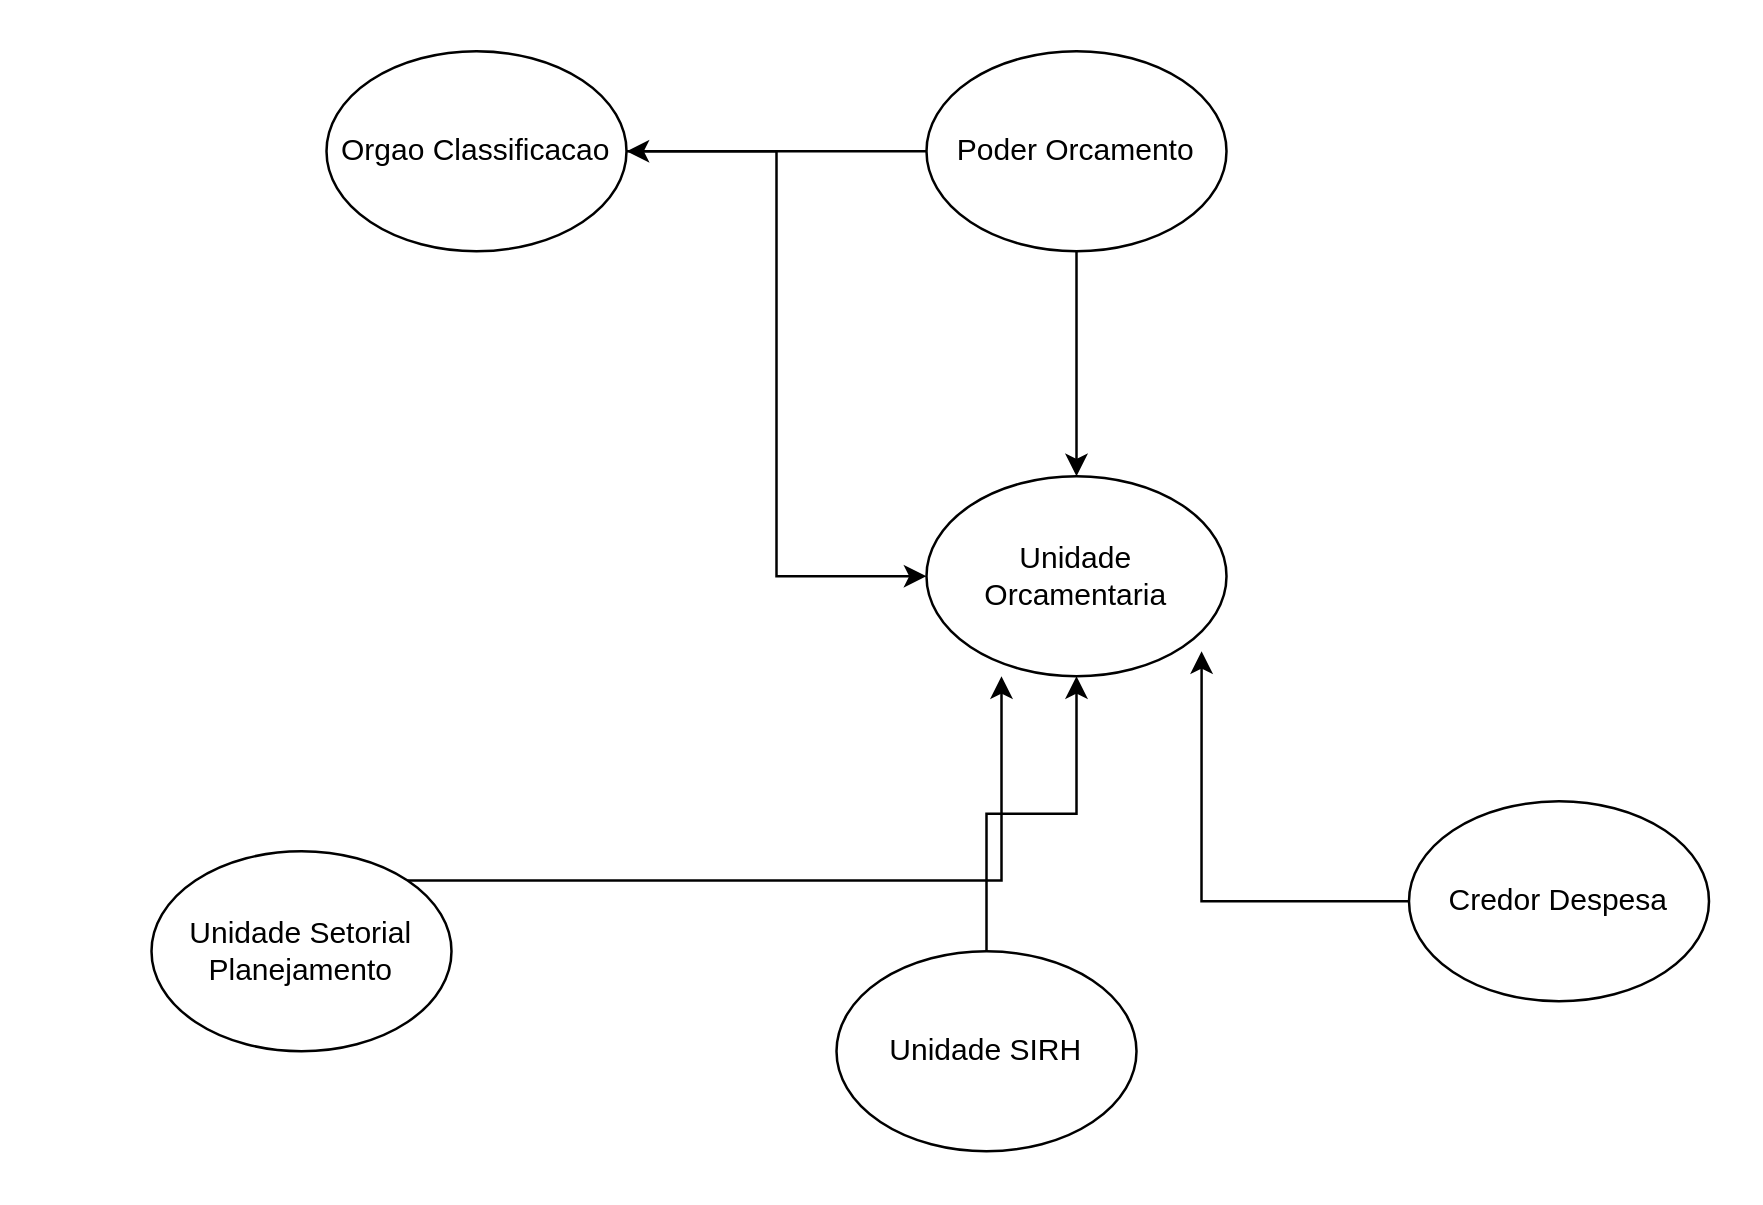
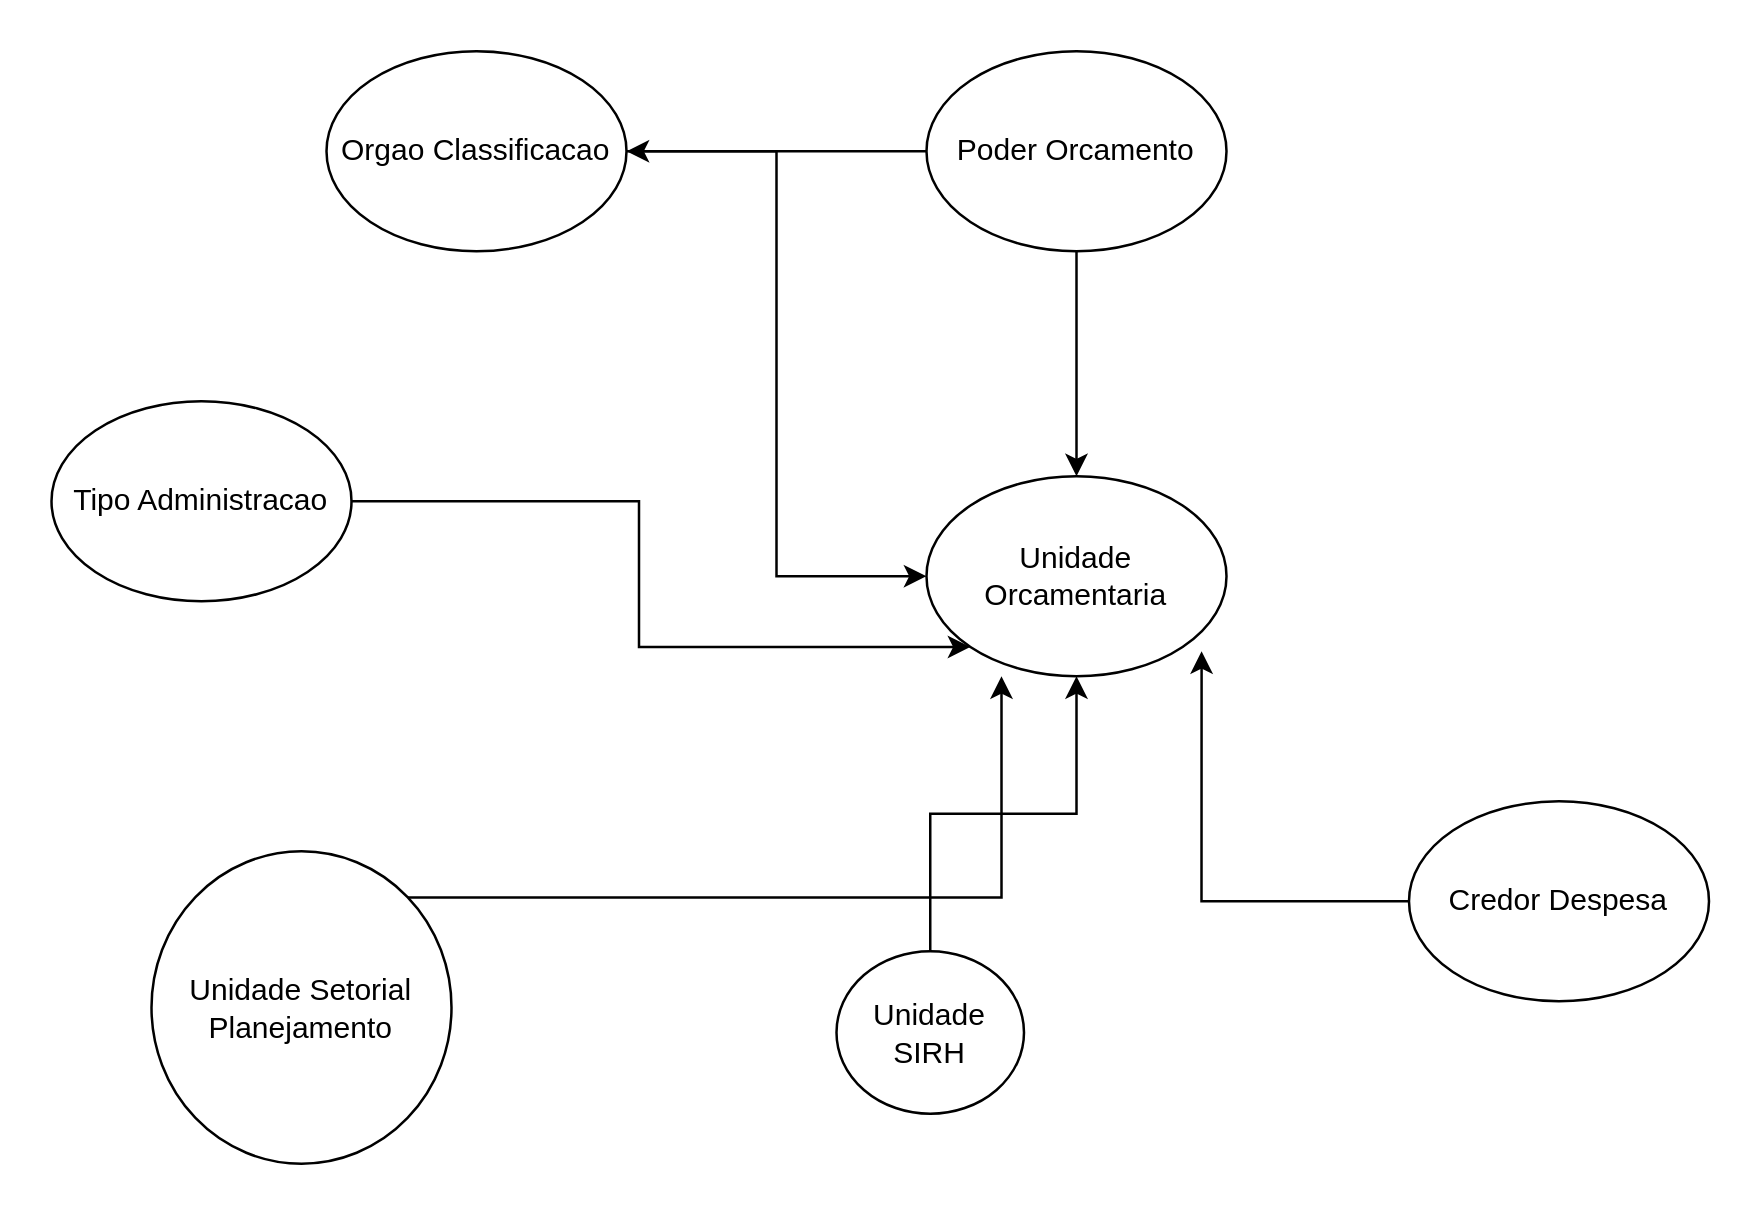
node "Tipo Administracao": added
edge "Tipo Administracao" -> "Unidade Orcamentaria": added
node "Unidade Setorial Planejamento": size 300x200 -> 300x313
node "Unidade SIRH": size 300x200 -> 188x163
